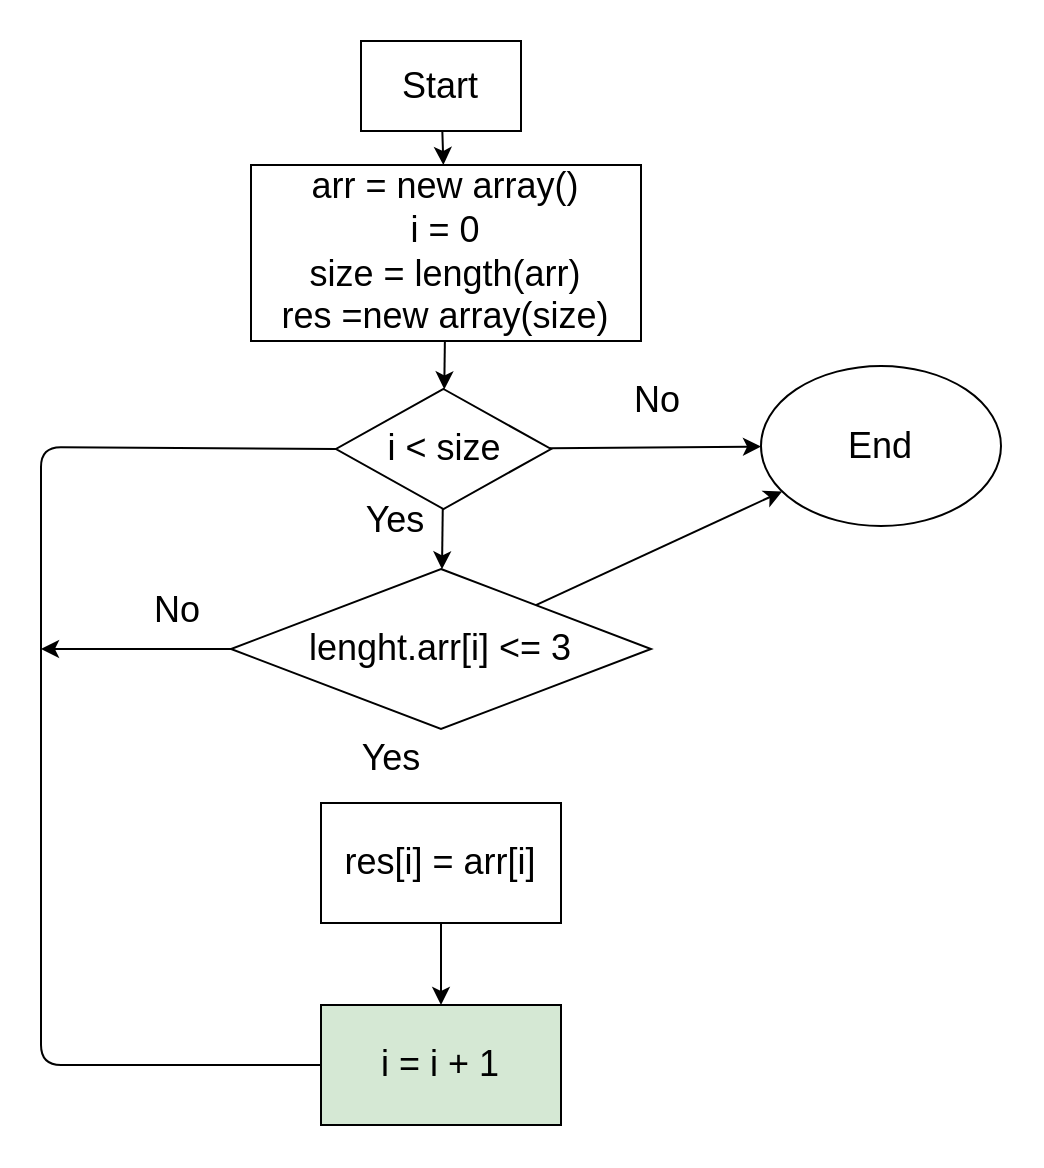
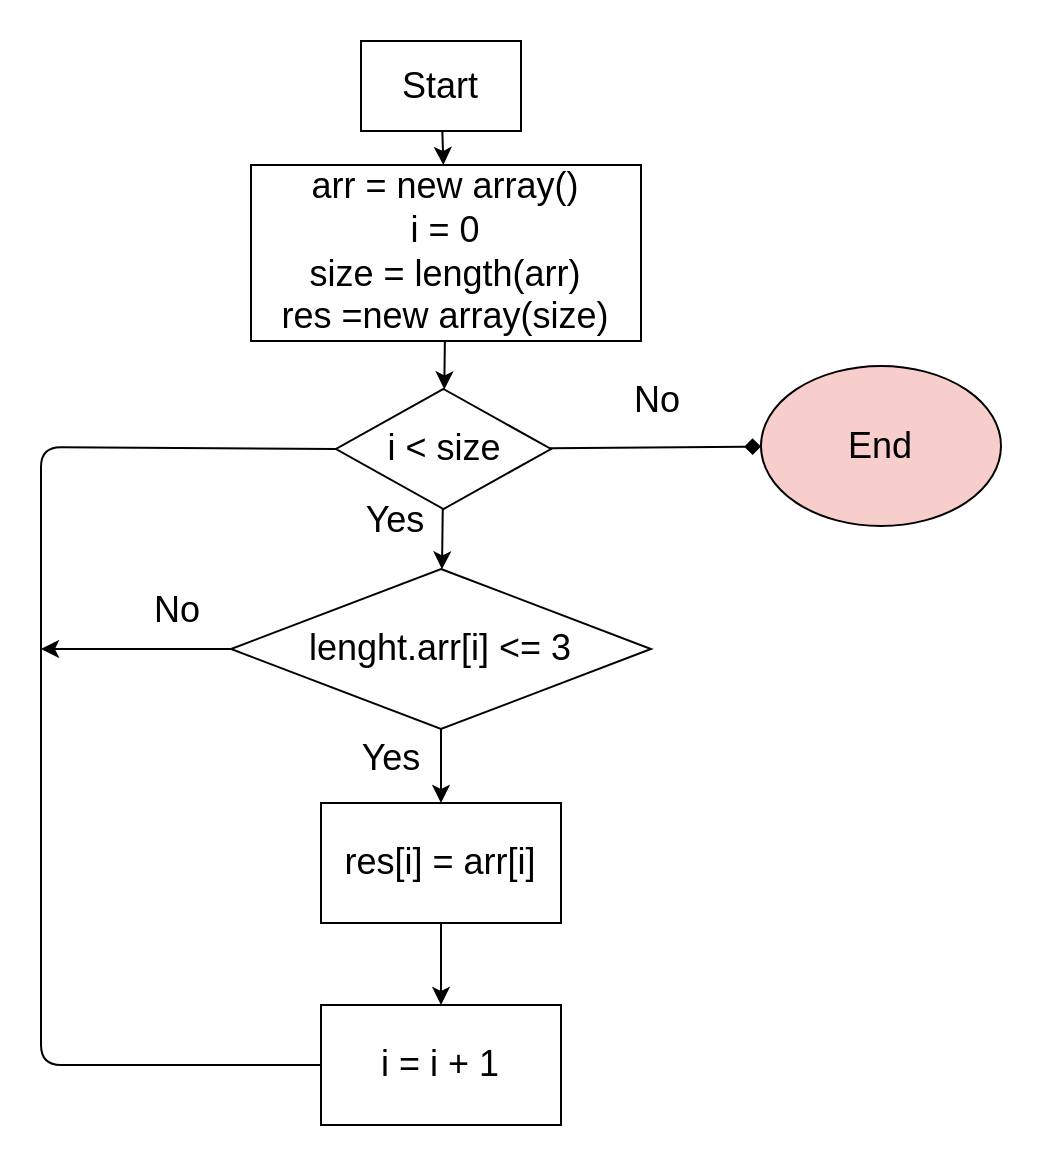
node "End": fillcolor #ffffff -> #f8cecc
edge "i < size" -> "End": arrowhead classic -> diamond
edge "lenght.arr[i] <= 3" -> "End": now "lenght.arr[i] <= 3" -> "res[i] = arr[i]"
node "i = i + 1": fillcolor #d5e8d4 -> #ffffff
